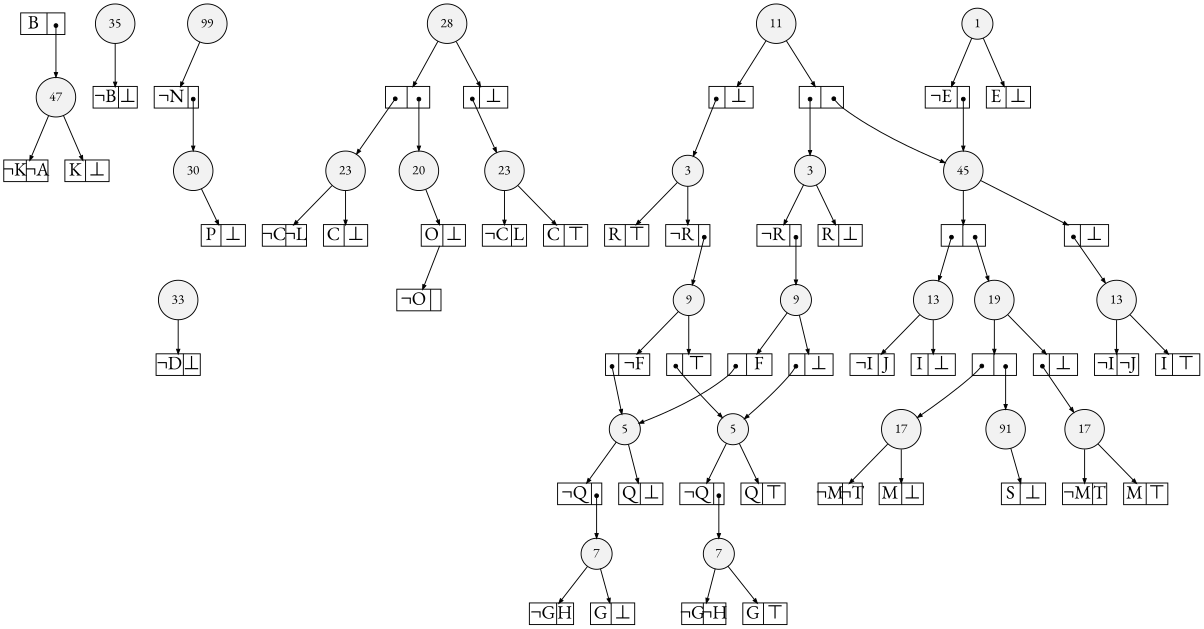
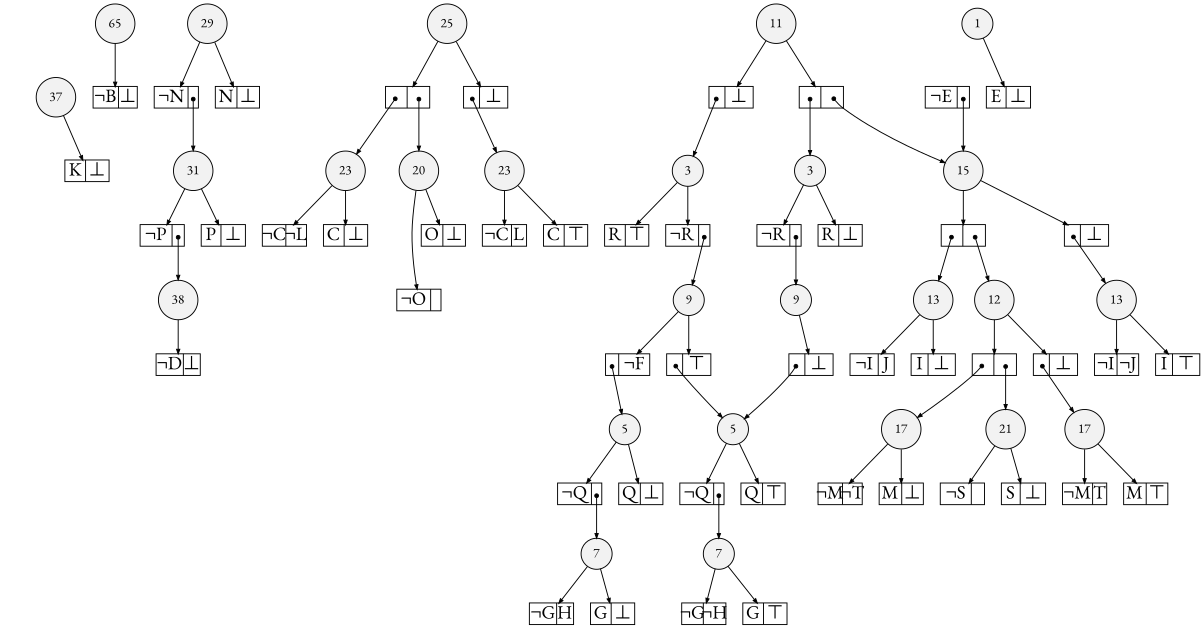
node "B": removed
node "35": label "35" -> "65"
node "99": label "99" -> "29"
node "28": label "28" -> "25"
edge "1" -> "¬E": removed
node "47": label "47" -> "37"
node "N": added
node "¬K": removed
node "30": label "30" -> "31"
node "45": label "45" -> "15"
node "¬P": added
edge "O" -> "¬O": now "20" -> "¬O"
node "33": label "33" -> "38"
node "19": label "19" -> "12"
node "F": removed
node "91": label "91" -> "21"
node "¬S": added
